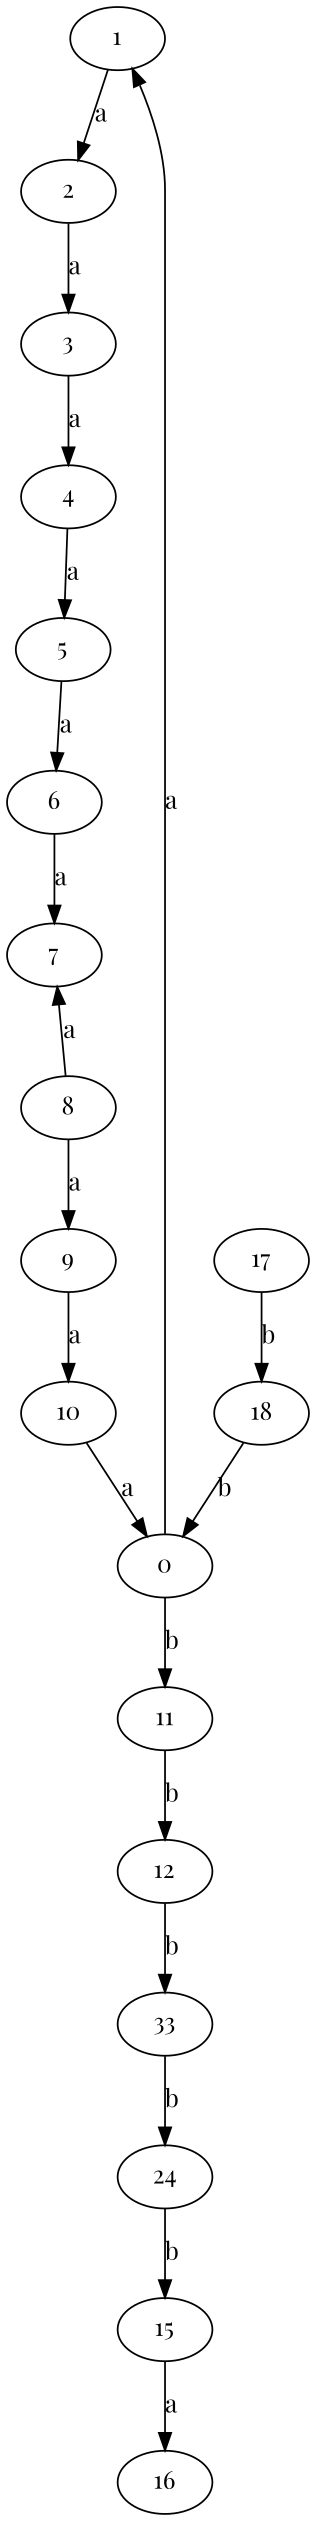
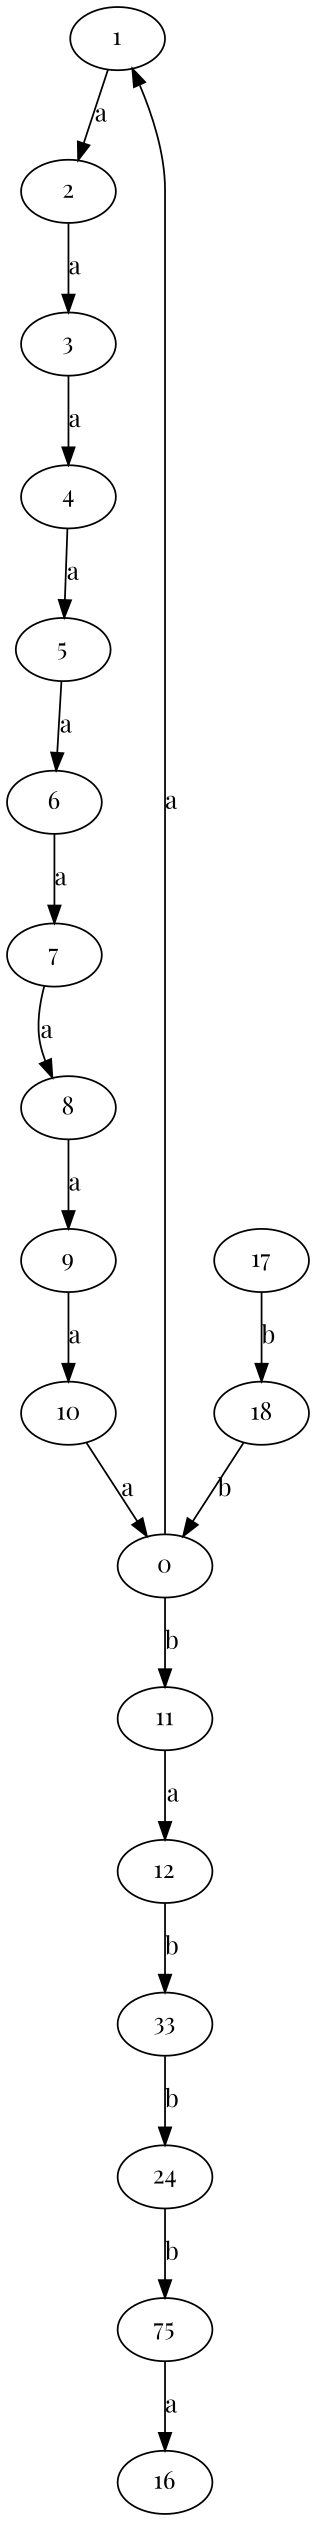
edge "8" -> "7": reversed
edge "11" -> "12": label "b" -> "a"
node "15": label "15" -> "75"
